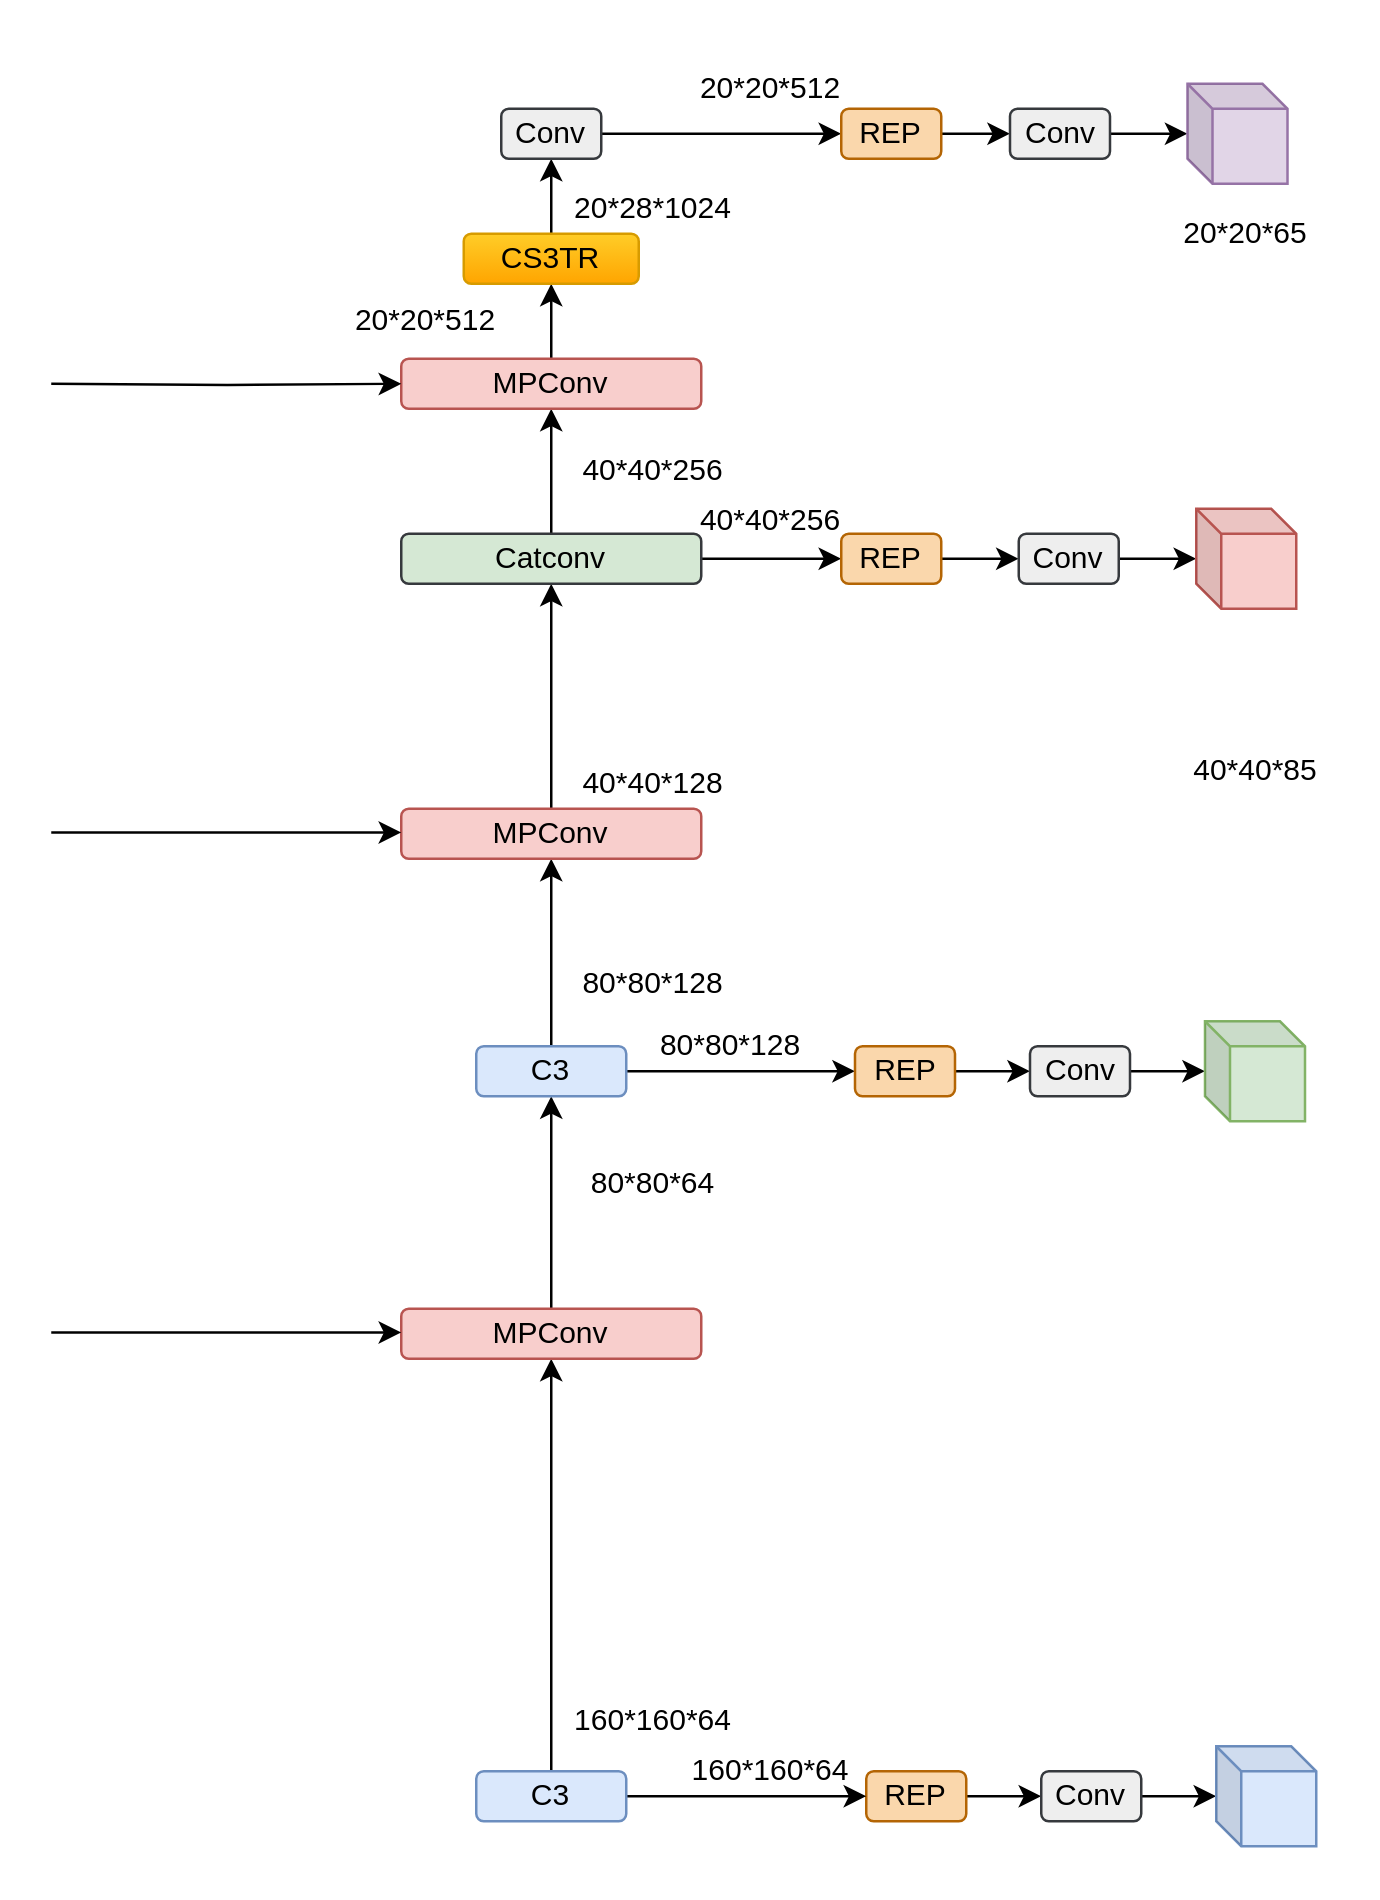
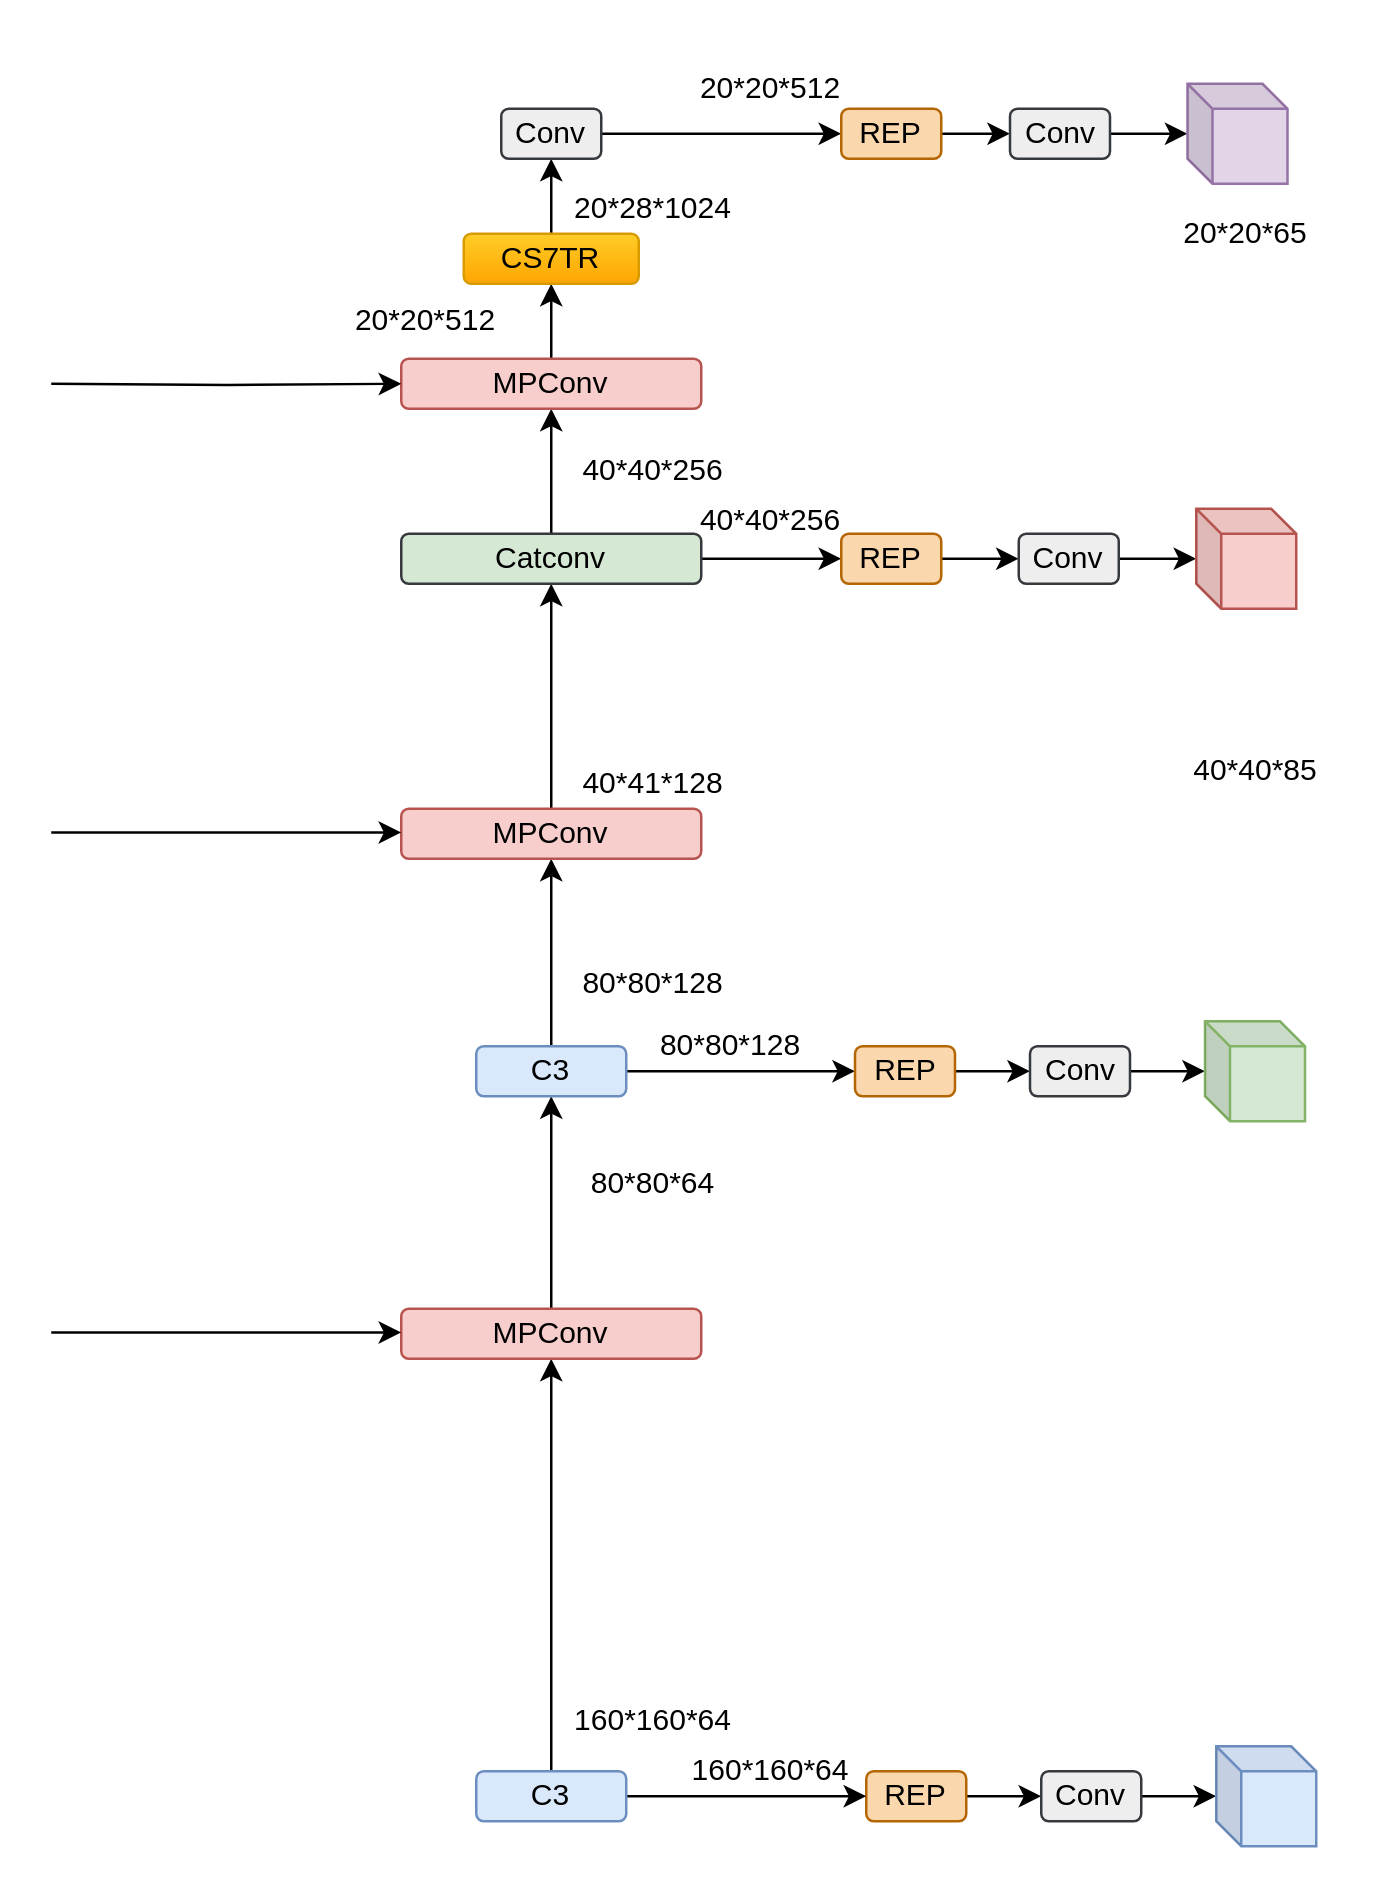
node "CS3TR": label "CS3TR" -> "CS7TR"
node "40*40*128": label "40*40*128" -> "40*41*128"
